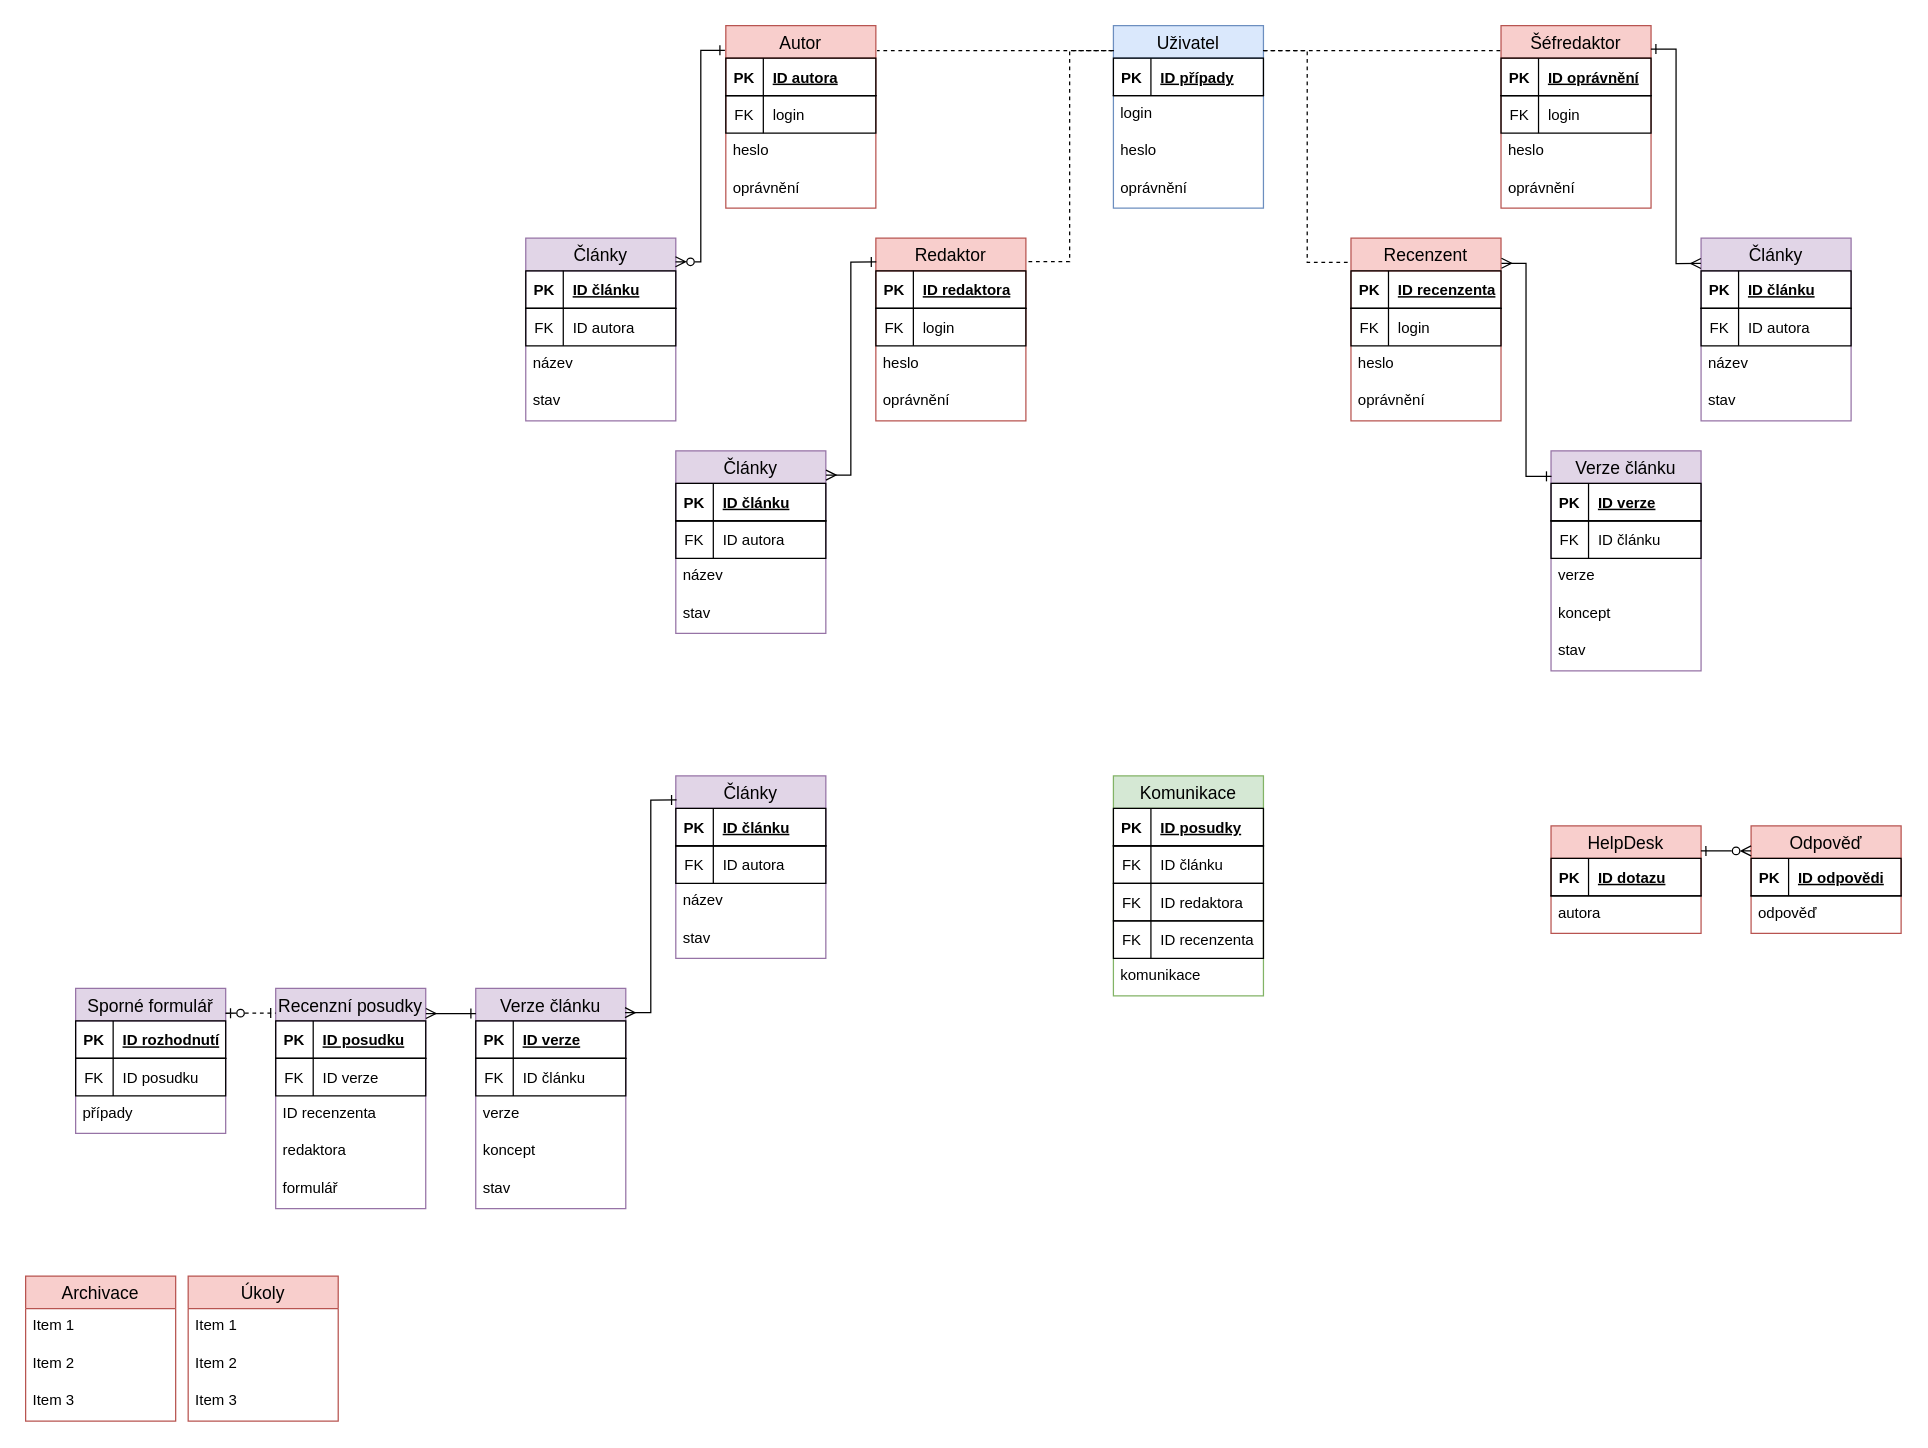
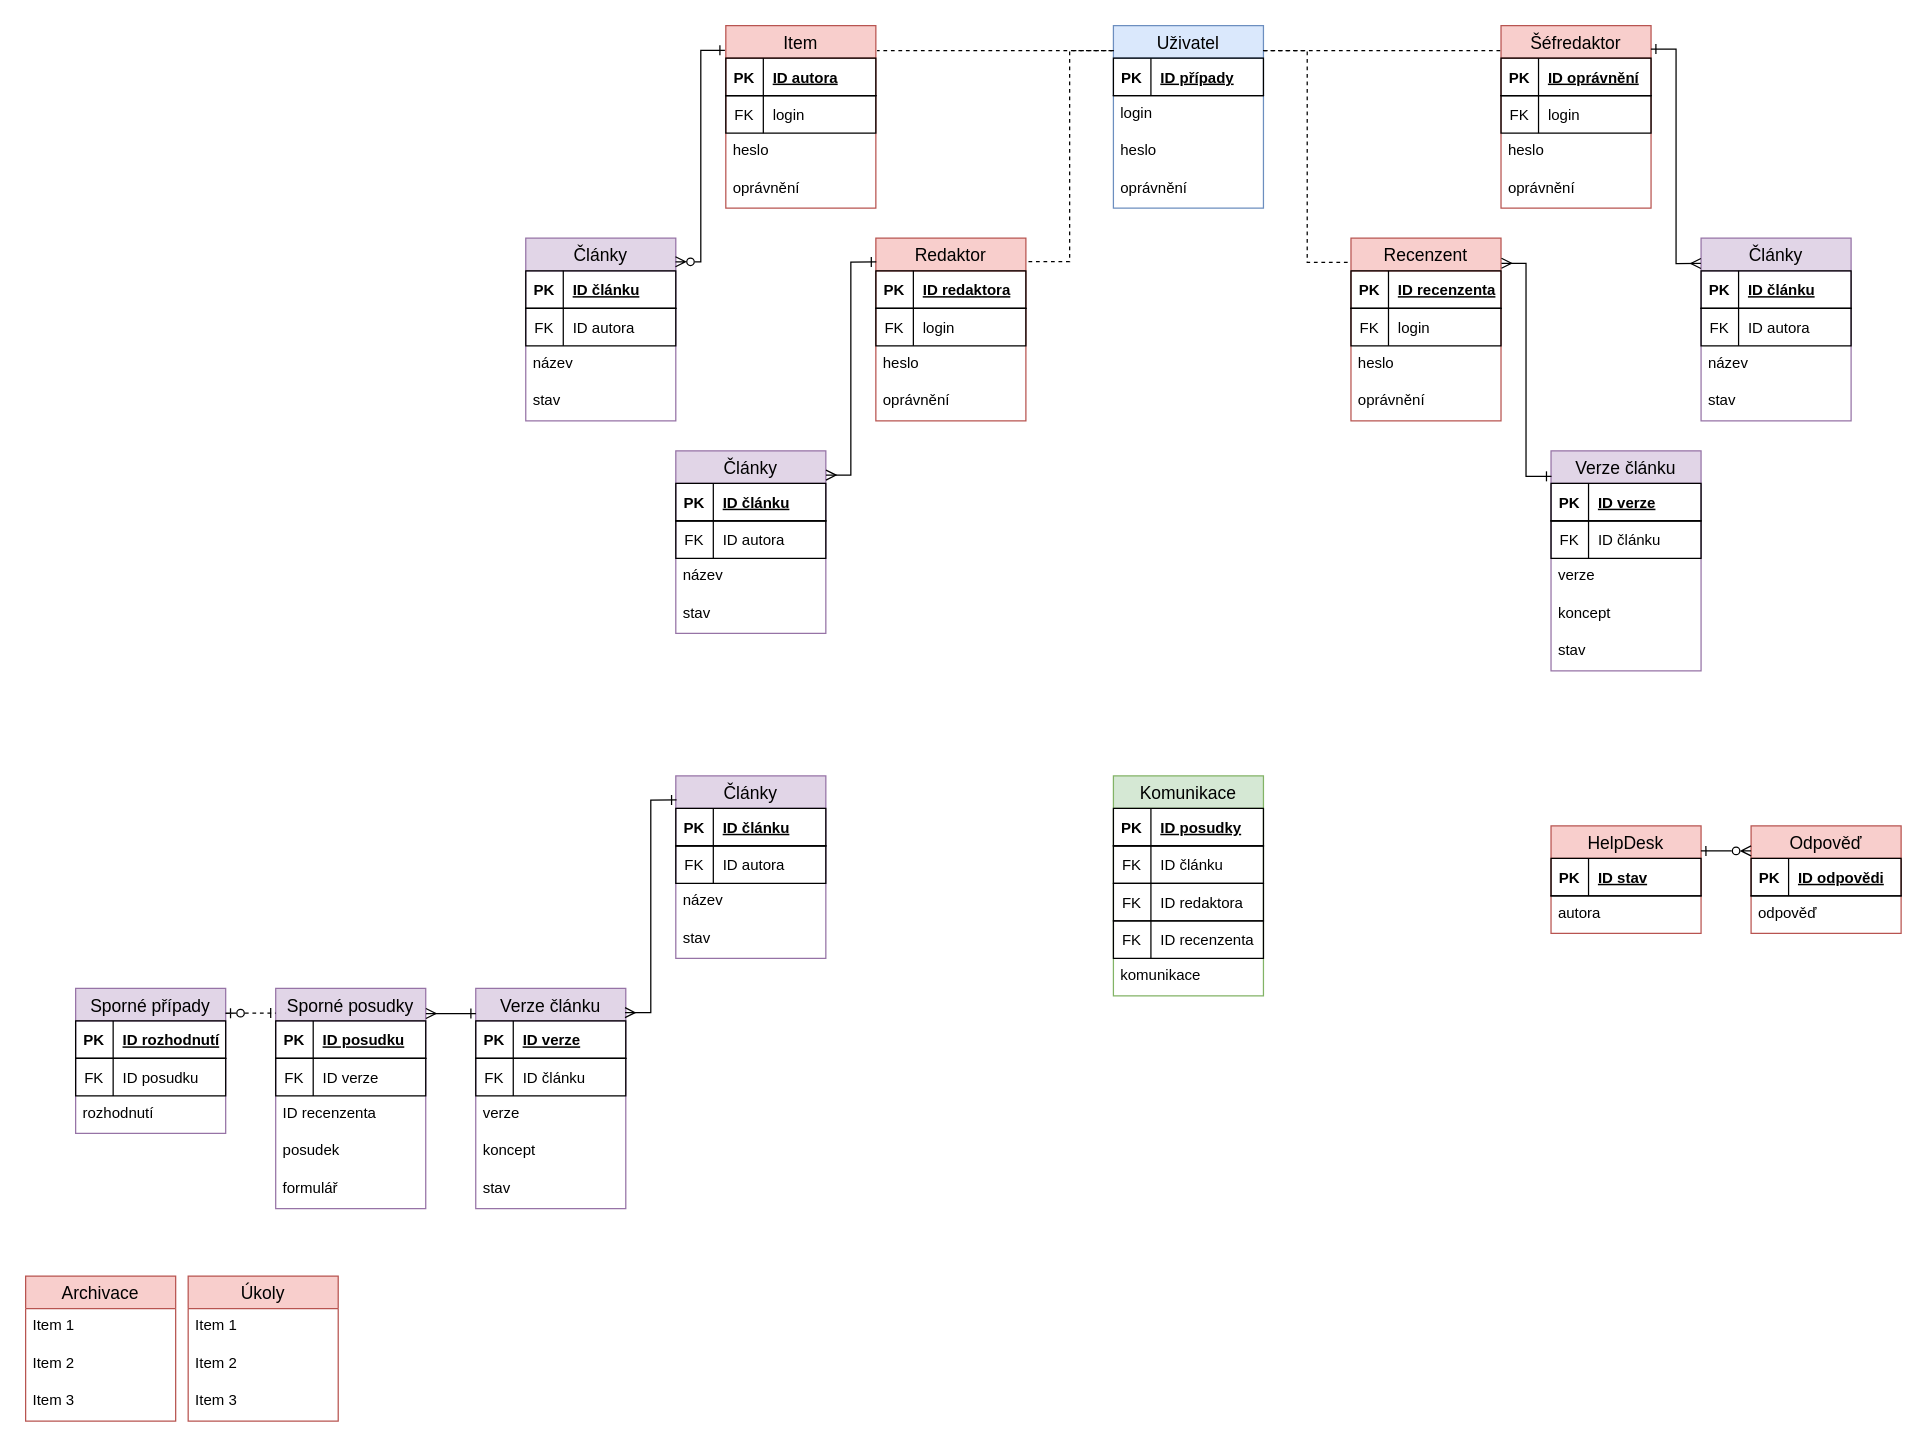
node "Autor": label "Autor" -> "Item"
node "ID dotazu": label "ID dotazu" -> "ID stav"
node "Sporné formulář": label "Sporné formulář" -> "Sporné případy"
node "Recenzní posudky": label "Recenzní posudky" -> "Sporné posudky"
node "případy": label "případy" -> "rozhodnutí"
node "redaktora": label "redaktora" -> "posudek"
